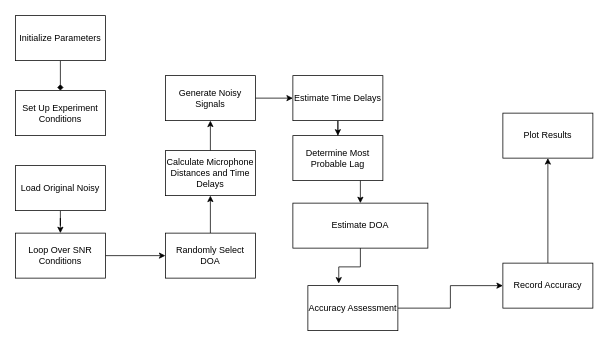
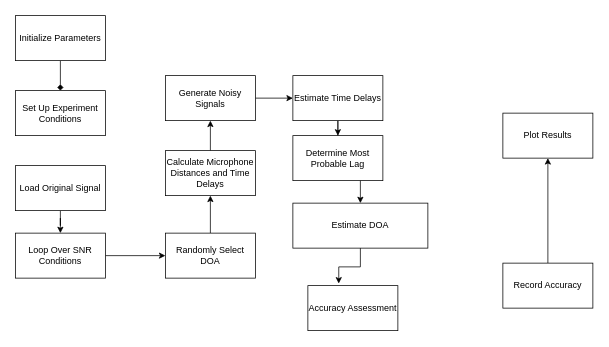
node "Load Original Noisy": label "Load Original Noisy" -> "Load Original Signal"
edge "Accuracy Assessment" -> "Record Accuracy": removed
